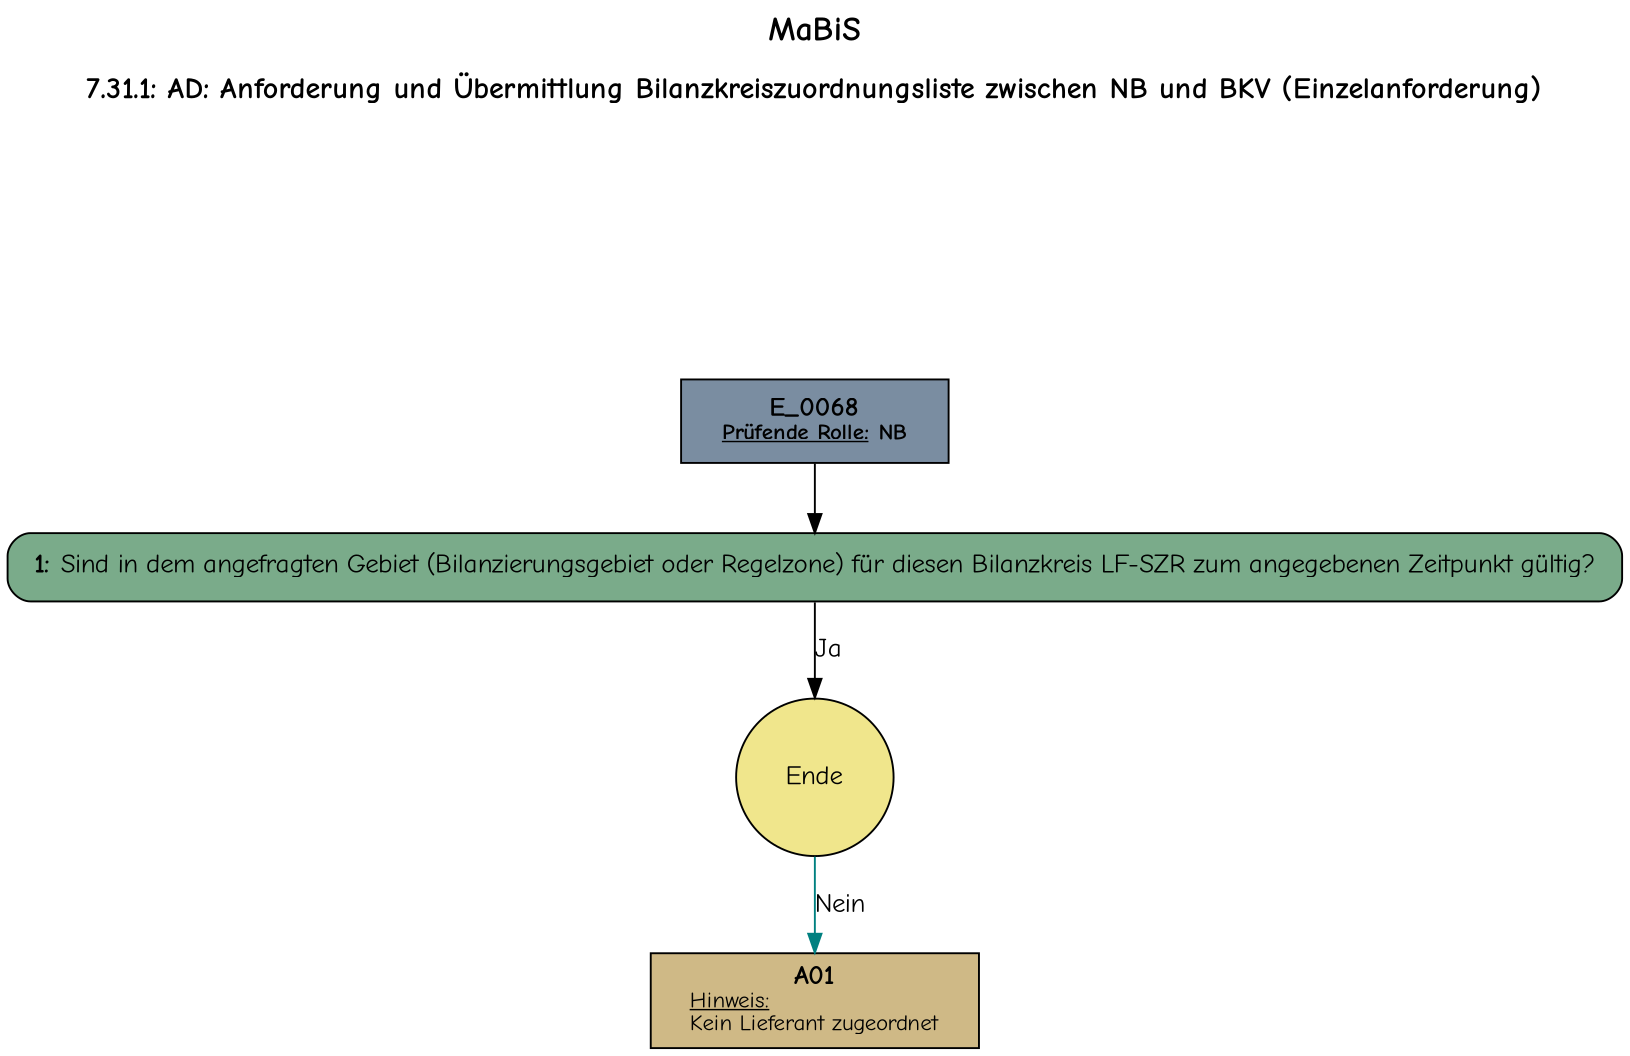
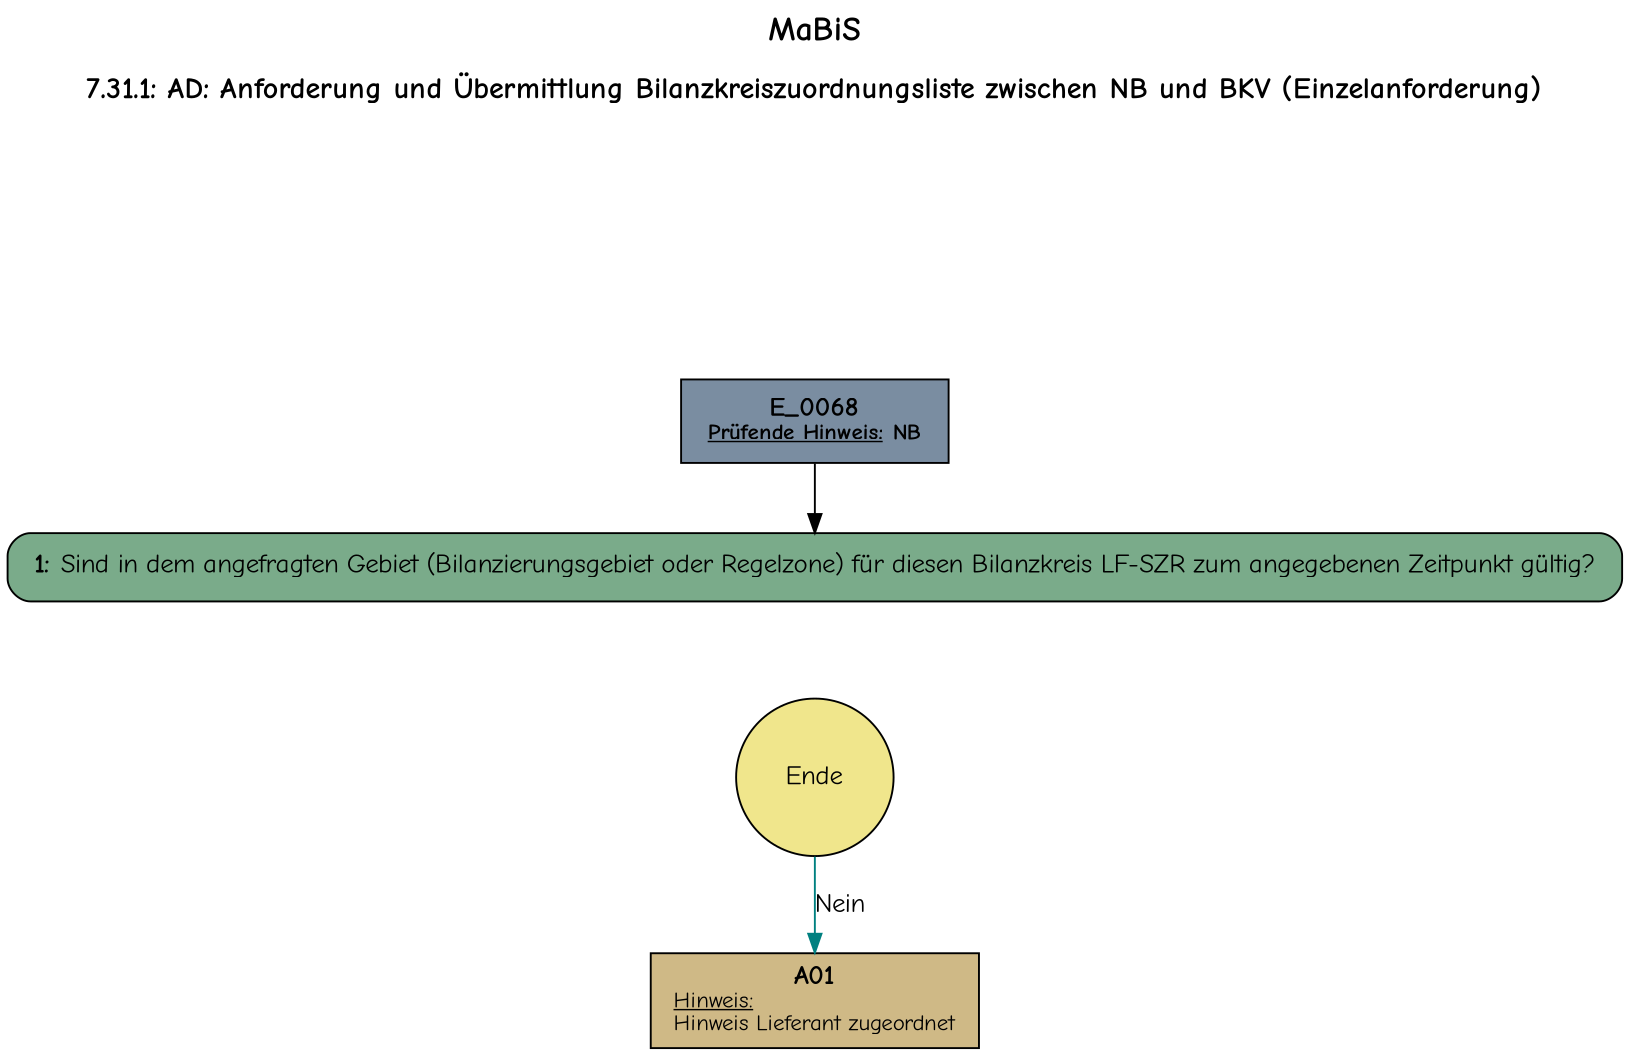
node "E_0068": text "Prüfende Rolle:" -> "Prüfende Hinweis:"
edge "1:" -> "Ende": removed, label "Ja"
node "A01": text "Kein Lieferant zugeordnet" -> "Hinweis Lieferant zugeordnet"
